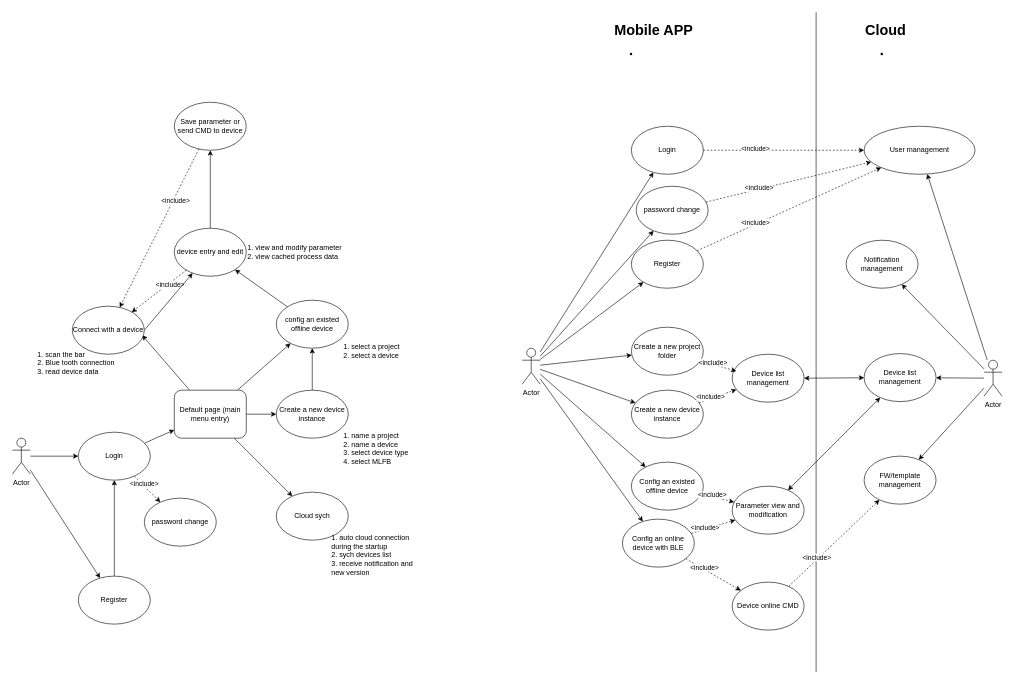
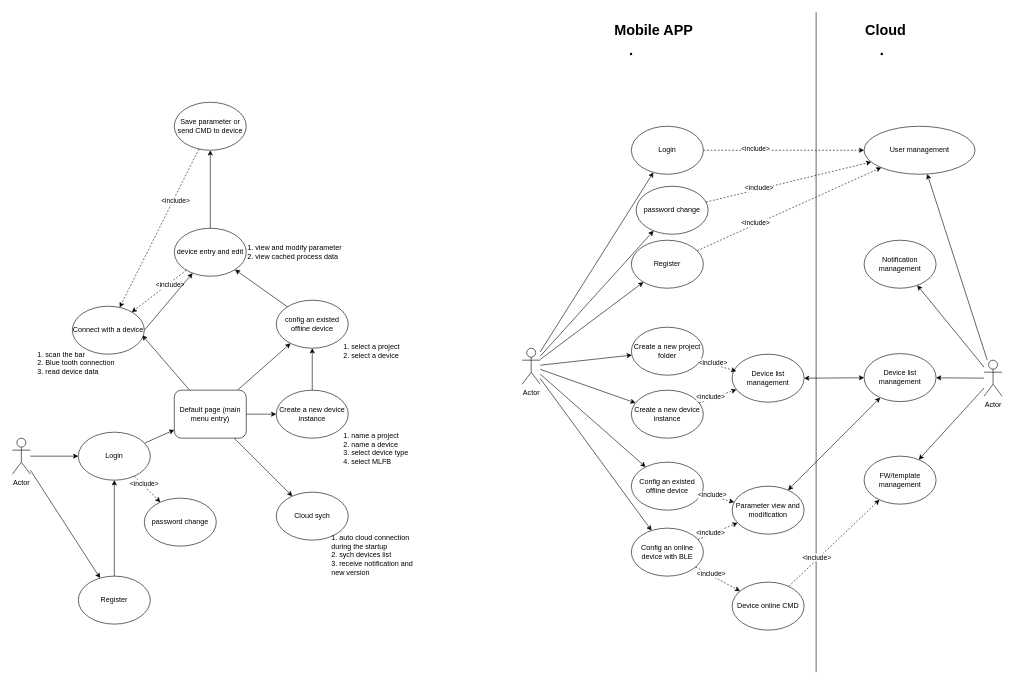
node "Notification management": moved (882, 264) -> (900, 264)
node "Config an online device with BLE": moved (659, 543) -> (668, 552)
